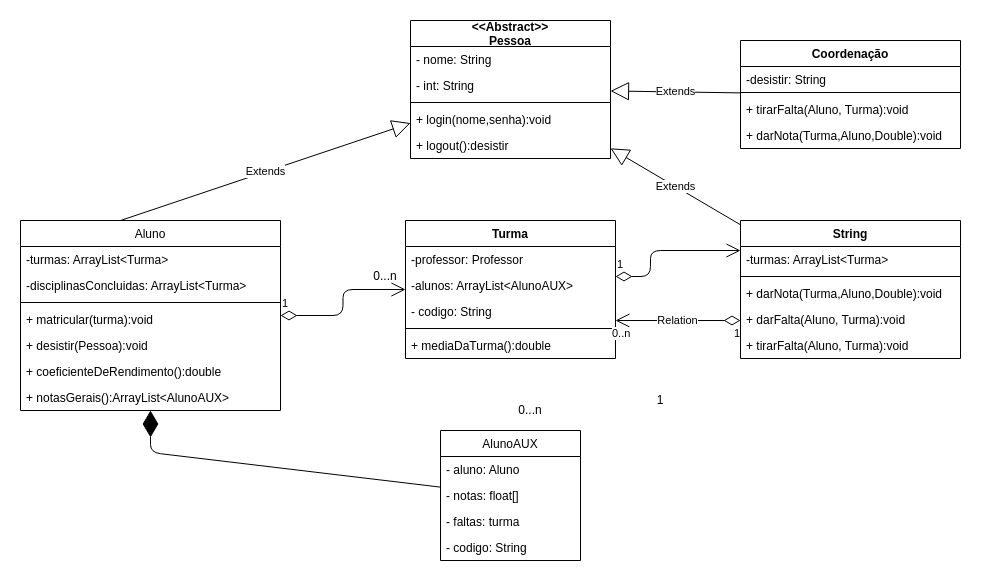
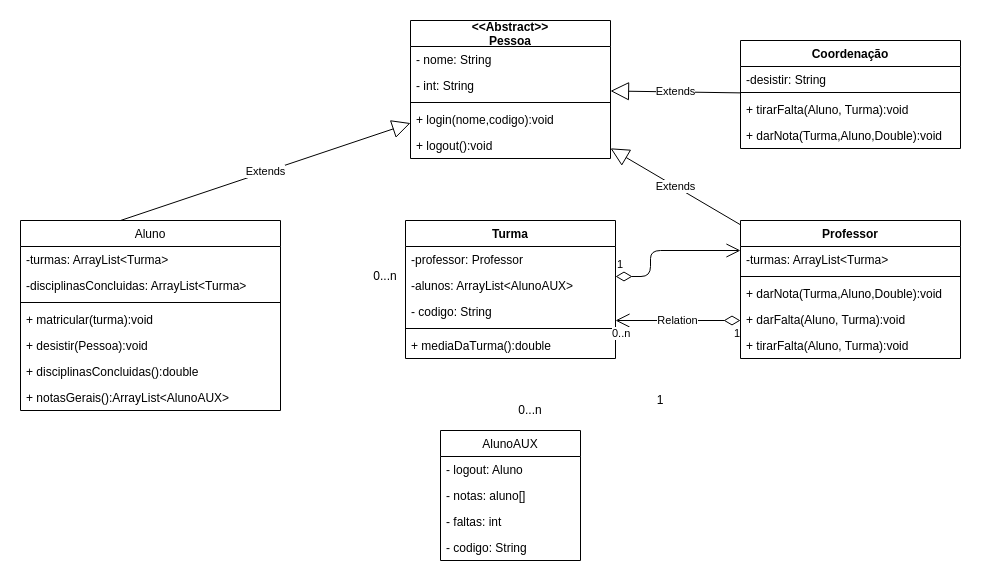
node "+ login(nome,senha):void": label "+ login(nome,senha):void" -> "+ login(nome,codigo):void"
node "+ logout():desistir": label "+ logout():desistir" -> "+ logout():void"
node "String": label "String" -> "Professor"
edge "Turma" -- "Aluno": removed, label "1"
node "+ coeficienteDeRendimento():double": label "+ coeficienteDeRendimento():double" -> "+ disciplinasConcluidas():double"
edge "AlunoAUX" -> "Aluno": removed
node "- aluno: Aluno": label "- aluno: Aluno" -> "- logout: Aluno"
node "- notas: float[]": label "- notas: float[]" -> "- notas: aluno[]"
node "- faltas: turma": label "- faltas: turma" -> "- faltas: int"
